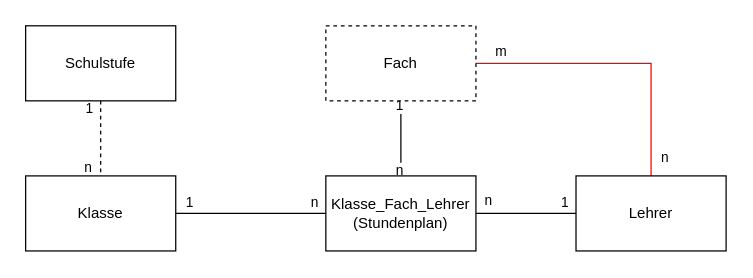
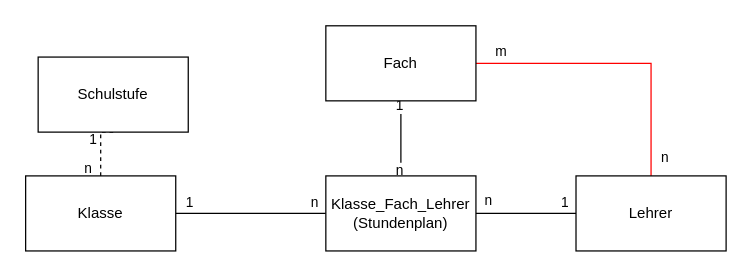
node "Schulstufe": moved (101, 63) -> (113, 94)
node "Fach": style dashed -> solid
